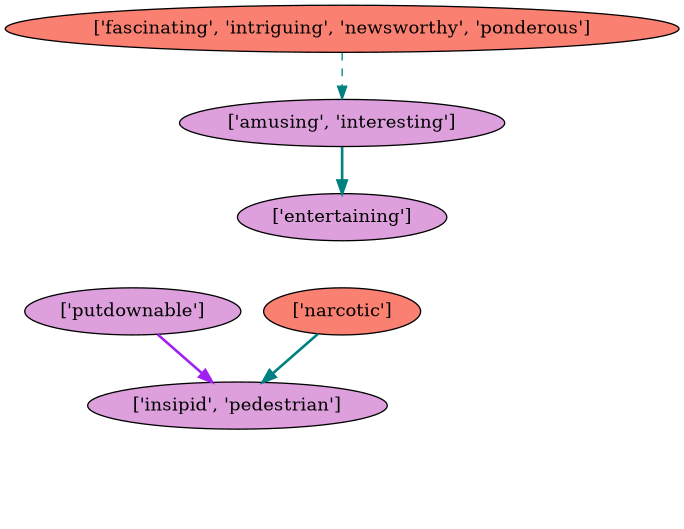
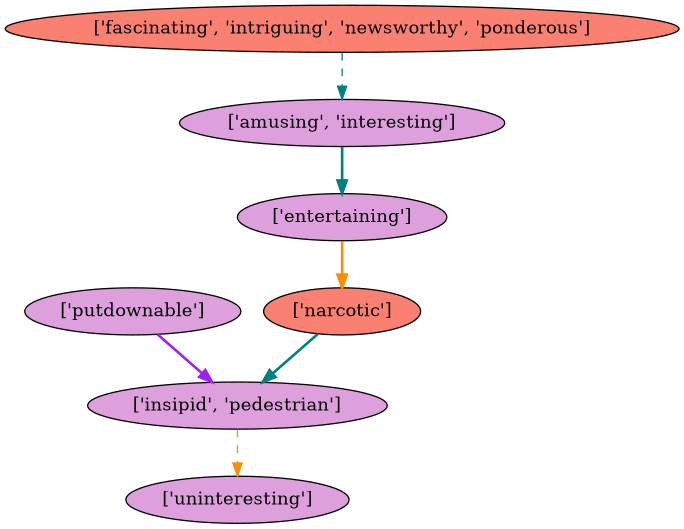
edge "['entertaining']" -> "['narcotic']": added
node "['uninteresting']": added
